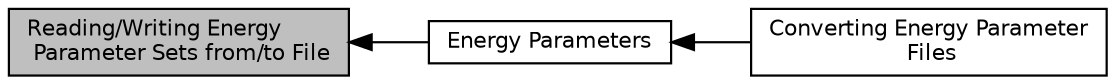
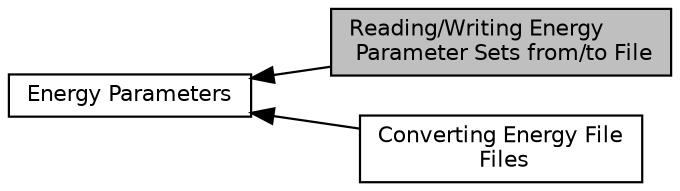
edge "Energy Parameters" -> "Reading/Writing Energy Parameter Sets from/to File": reversed
node "Converting Energy Parameter Files": label "Converting Energy Parameter Files" -> "Converting Energy File Files"
